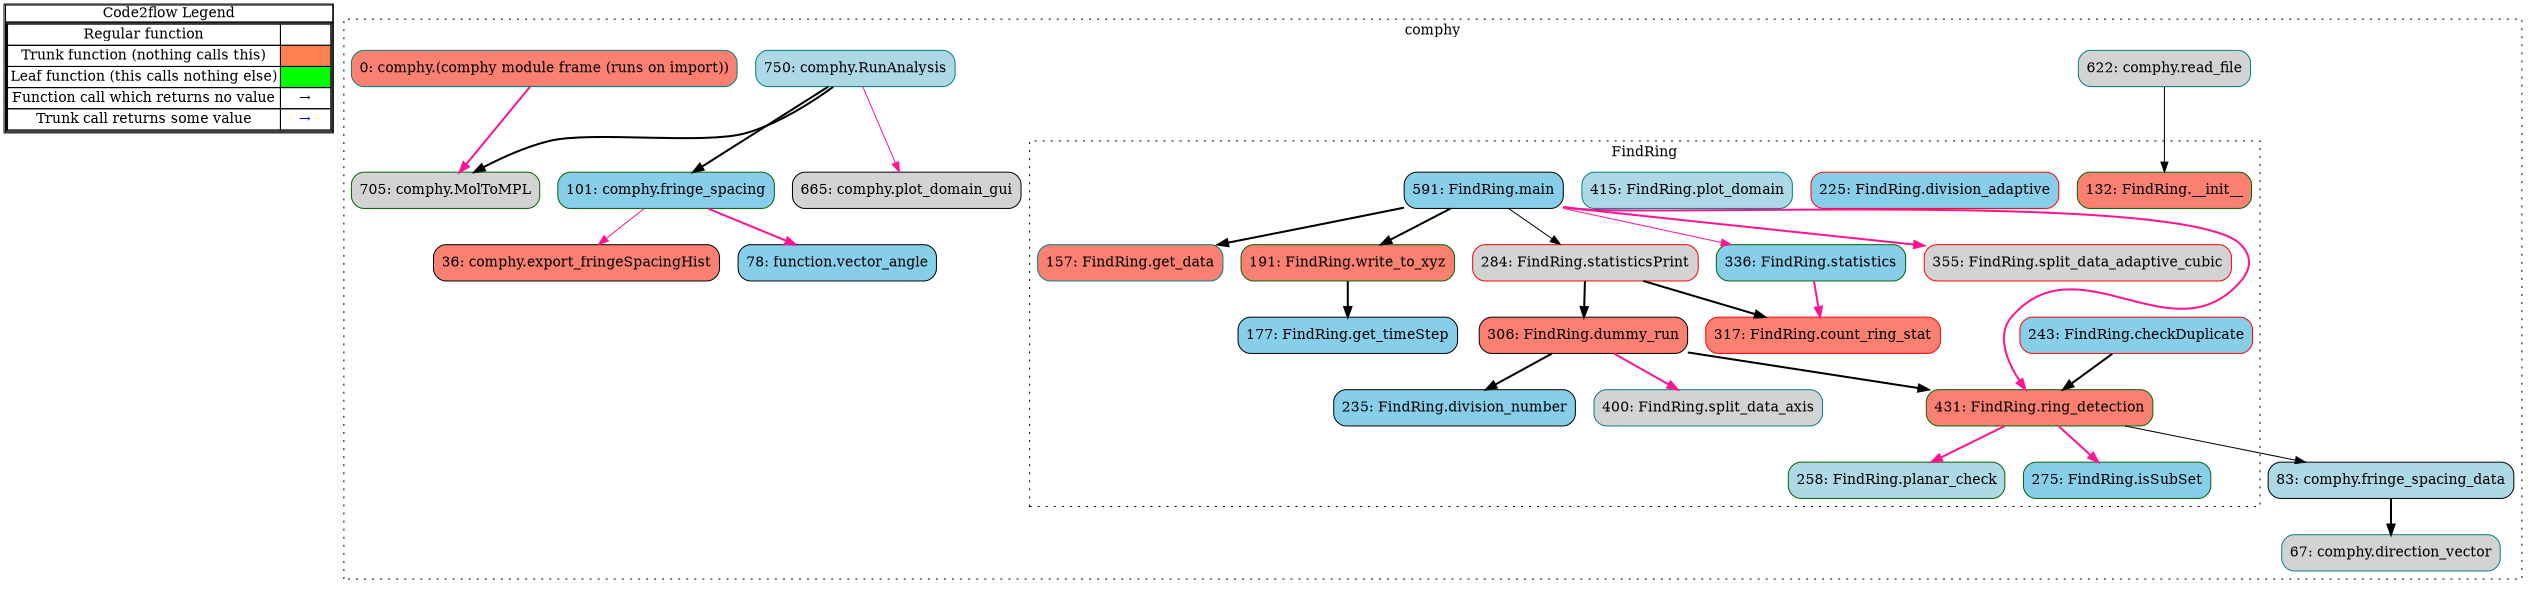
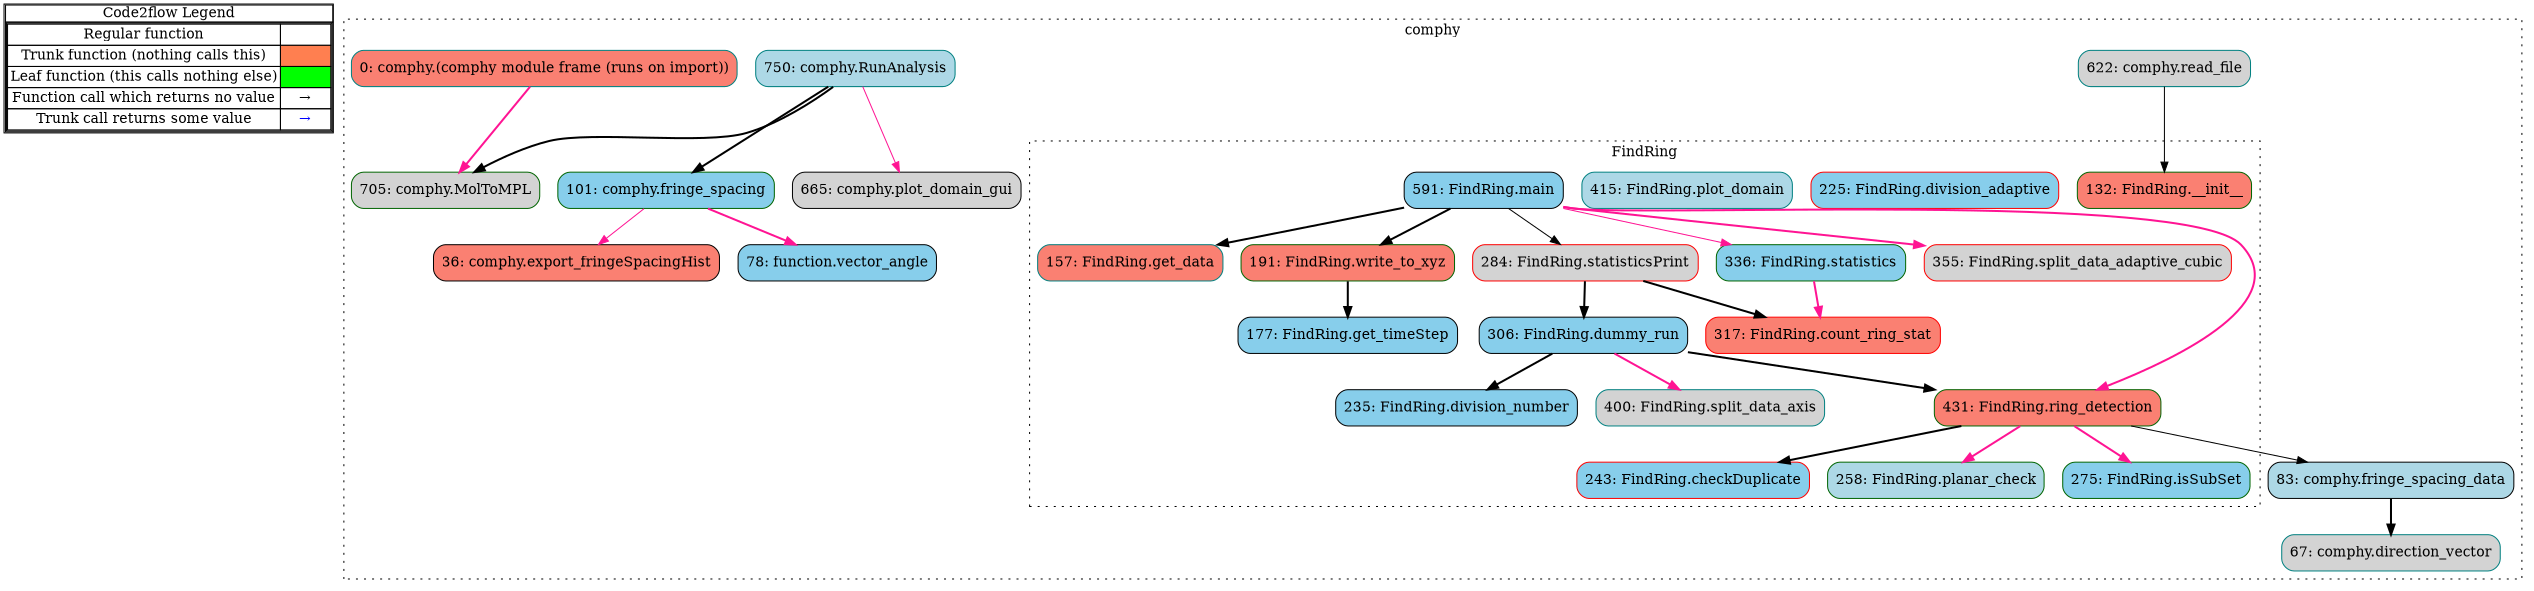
node "306: FindRing.dummy_run": fillcolor salmon -> skyblue
edge "243: FindRing.checkDuplicate" -> "431: FindRing.ring_detection": reversed
